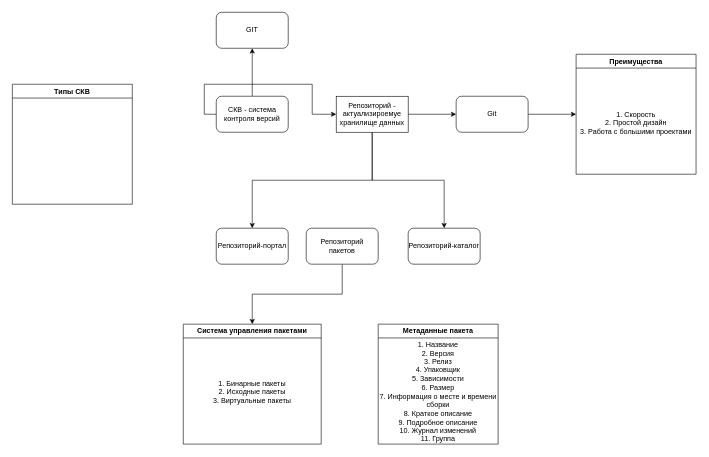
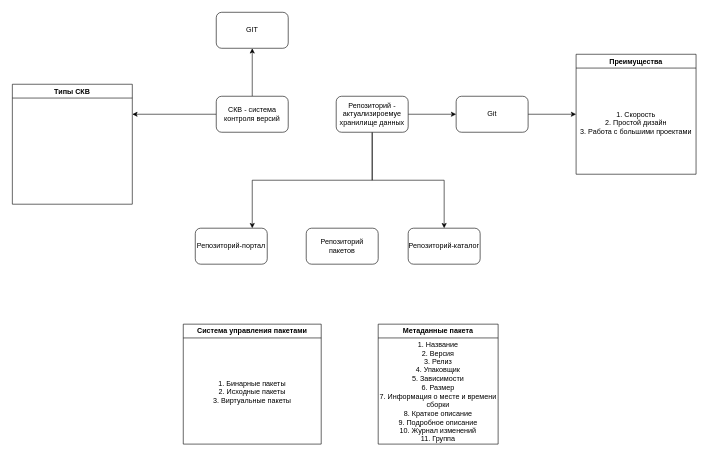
edge "СКВ - система контроля версий" -> "Репозиторий - актуализироемуе хранилище данных": now "СКВ - система контроля версий" -> "Типы СКВ"
node "Репозиторий - актуализироемуе хранилище данных": shape rectangle -> rounded rectangle
node "Репозиторий-портал": moved (252, 246) -> (231, 246)
edge "Репозиторий пакетов" -> "Система управления пакетами": removed
